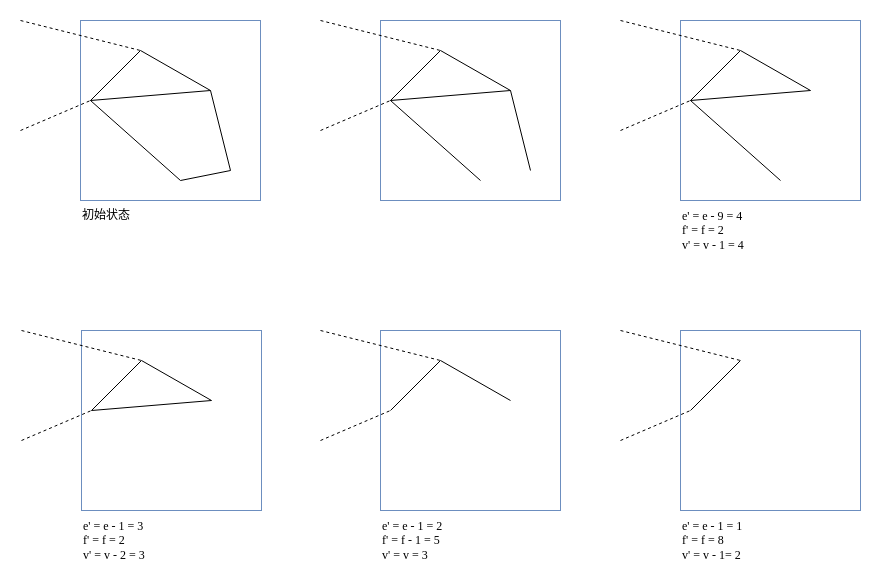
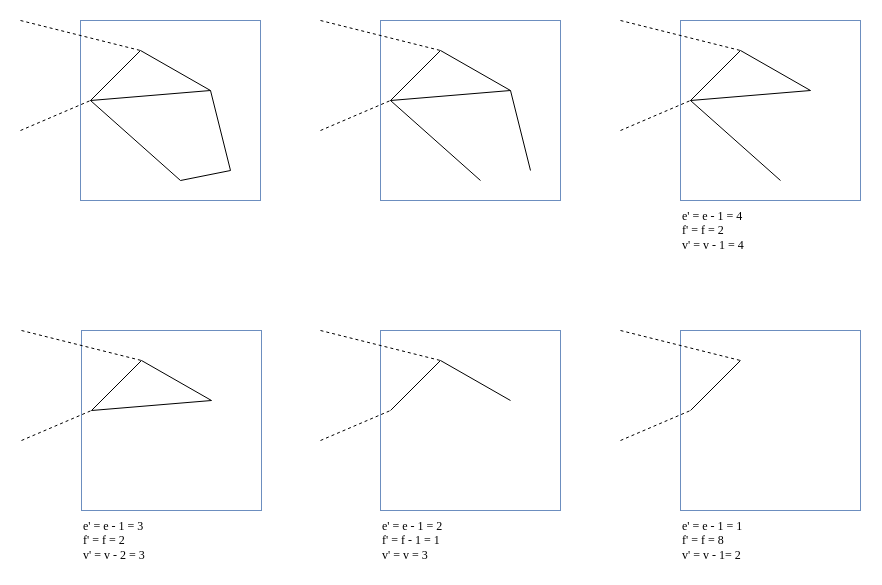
node "初始状态": removed
node "e' = e - 9 = 4 f' = f = 2 v' = v - 1 = 4": label "e' = e - 9 = 4 f' = f = 2 v' = v - 1 = 4" -> "e' = e - 1 = 4 f' = f = 2 v' = v - 1 = 4"
node "e' = e - 1 = 2 f' = f - 1 = 5 v' = v = 3": label "e' = e - 1 = 2 f' = f - 1 = 5 v' = v = 3" -> "e' = e - 1 = 2 f' = f - 1 = 1 v' = v = 3"
